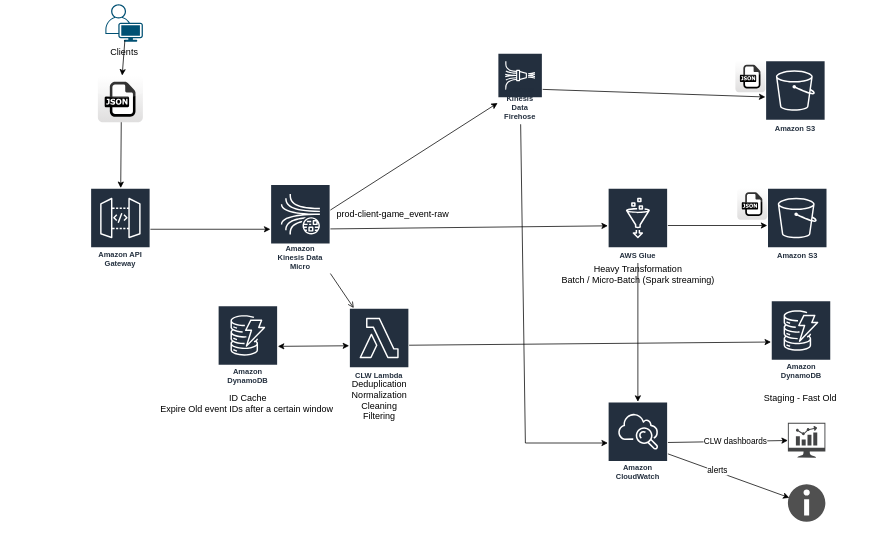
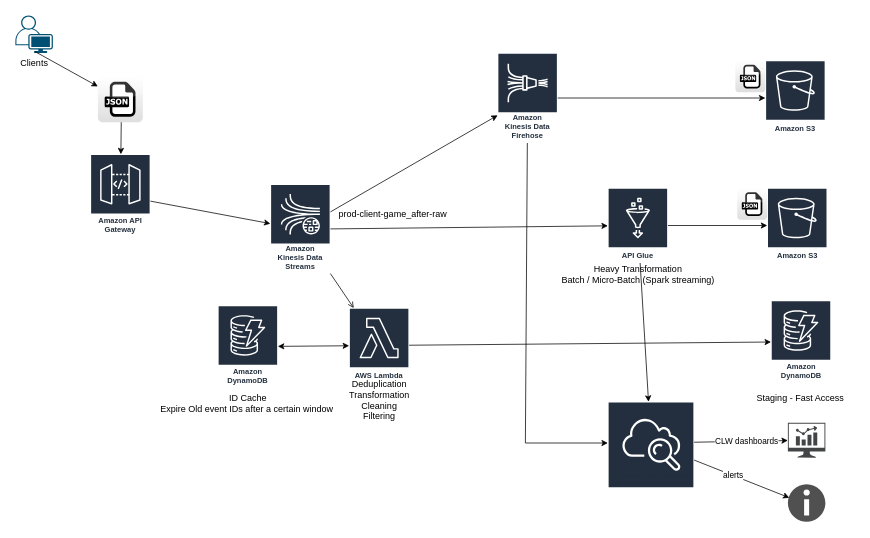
node "Clients": moved (124, 23) -> (34, 34)
node "Amazon Kinesis Data Firehose": size 45x71 -> 60x90
node "prod-client-game_event-raw": label "prod-client-game_event-raw" -> "prod-client-game_after-raw"
node "Amazon API Gateway": moved (120, 229) -> (120, 195)
node "AWS Glue": label "AWS Glue" -> "API Glue"
node "Amazon Kinesis Data Micro": label "Amazon Kinesis Data Micro" -> "Amazon Kinesis Data Streams"
node "CLW Lambda": label "CLW Lambda" -> "AWS Lambda"
node "Staging - Fast Old": label "Staging - Fast Old" -> "Staging - Fast Access"
node "Deduplication Normalization Cleaning Filtering": label "Deduplication Normalization Cleaning Filtering" -> "Deduplication Transformation Cleaning Filtering"
node "Amazon CloudWatch": size 60x83 -> 86x83
